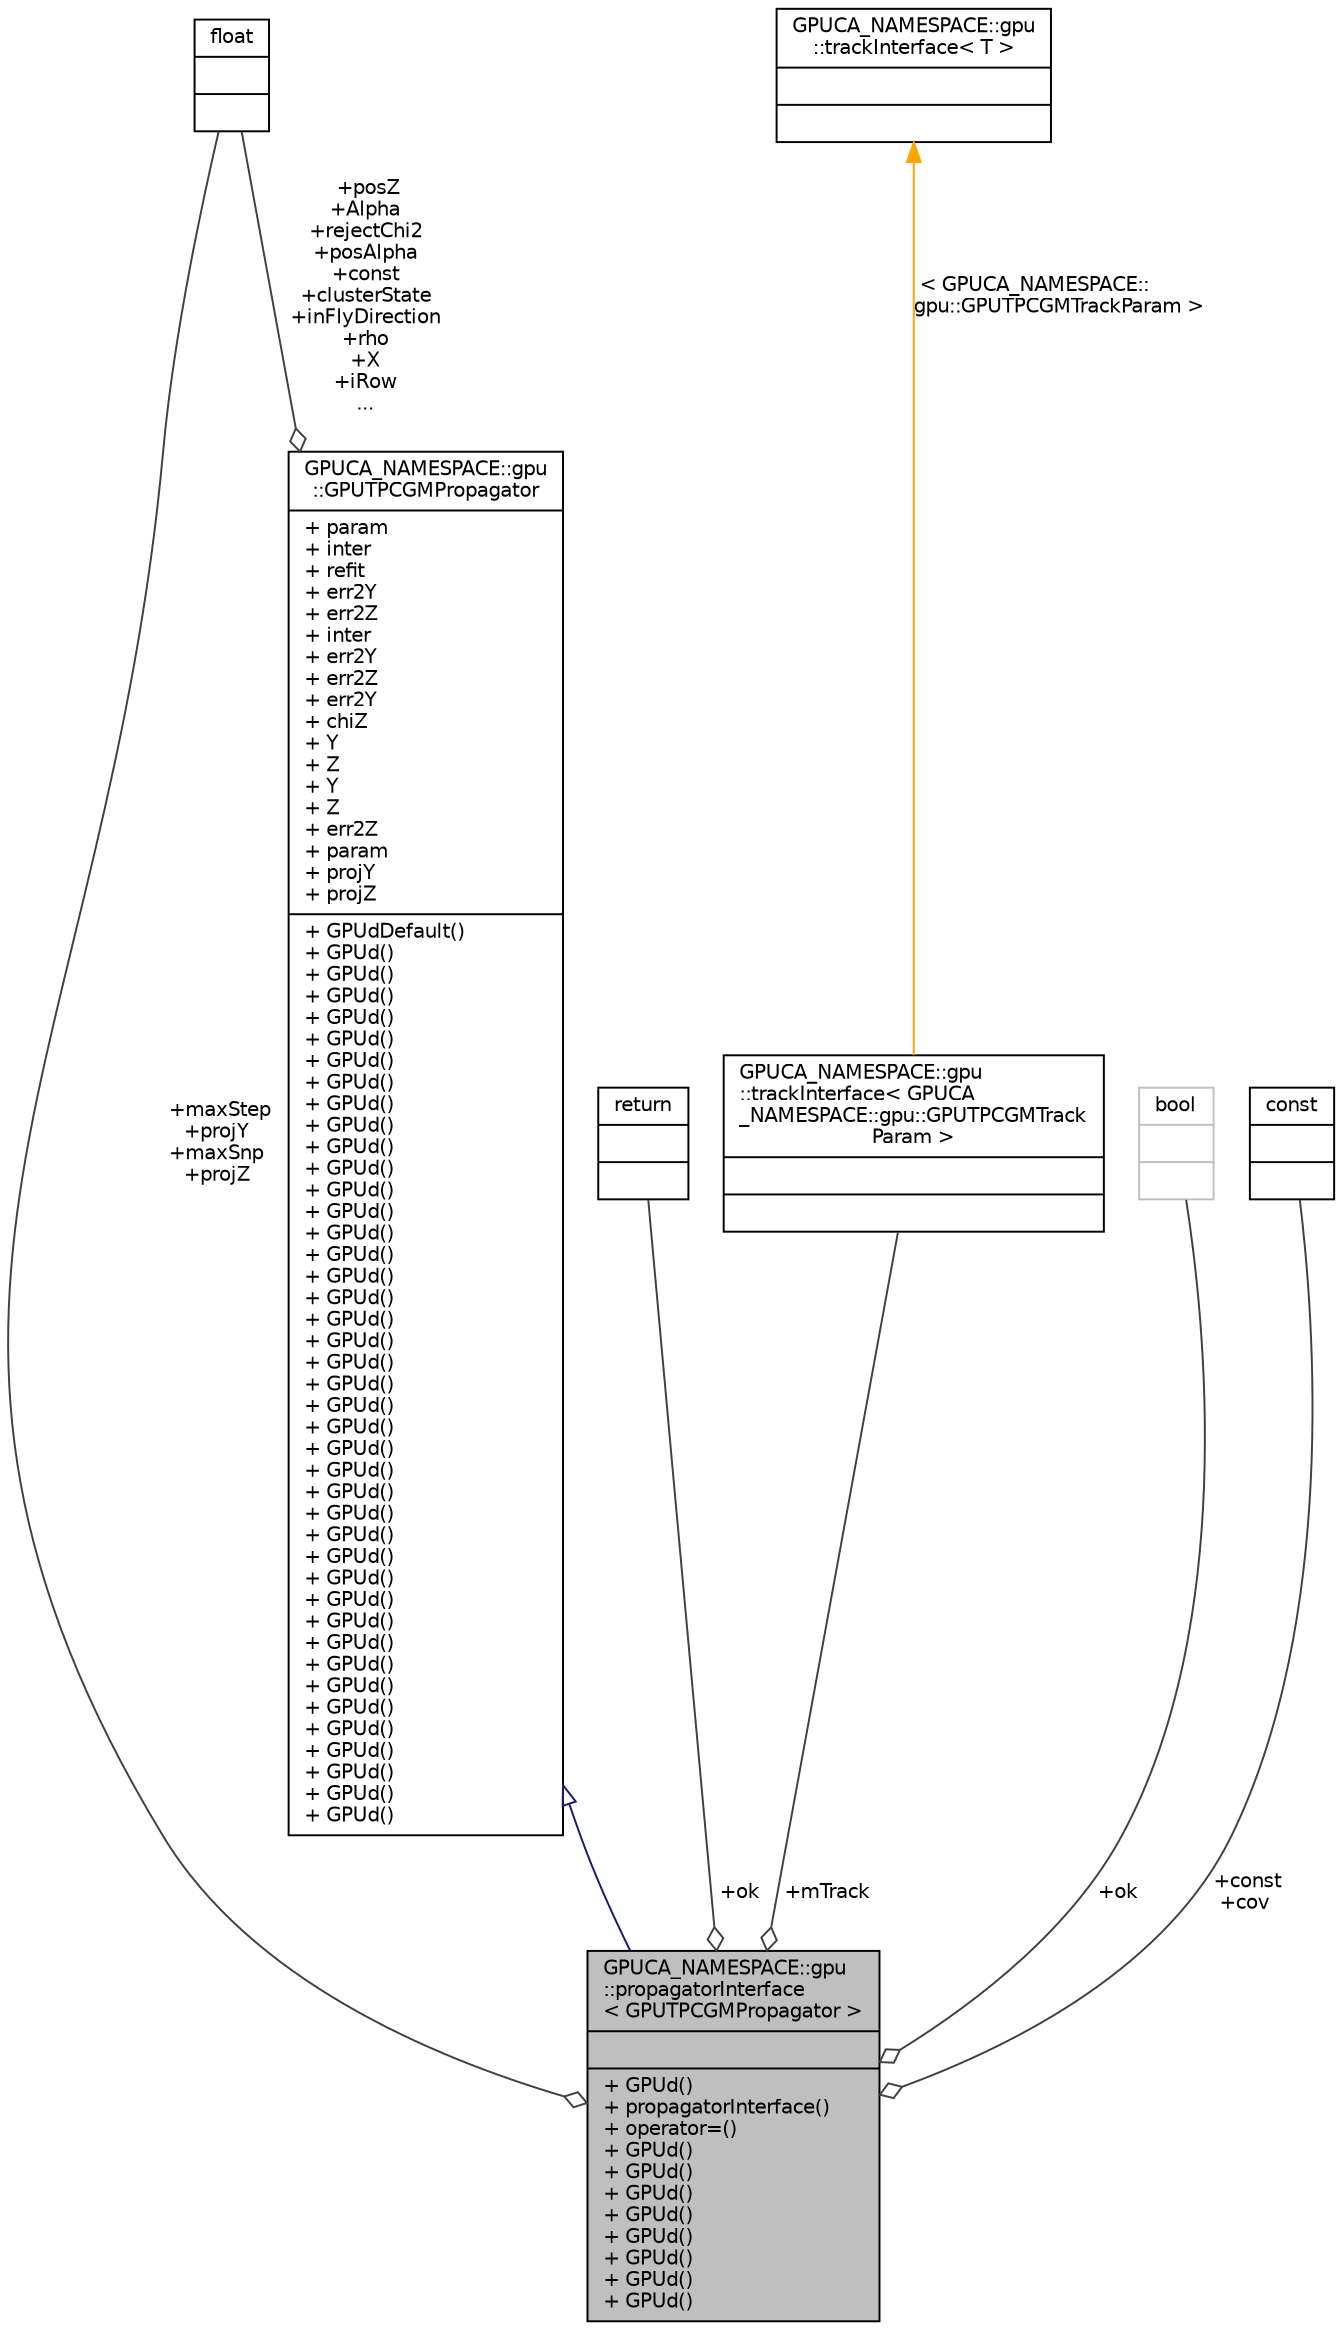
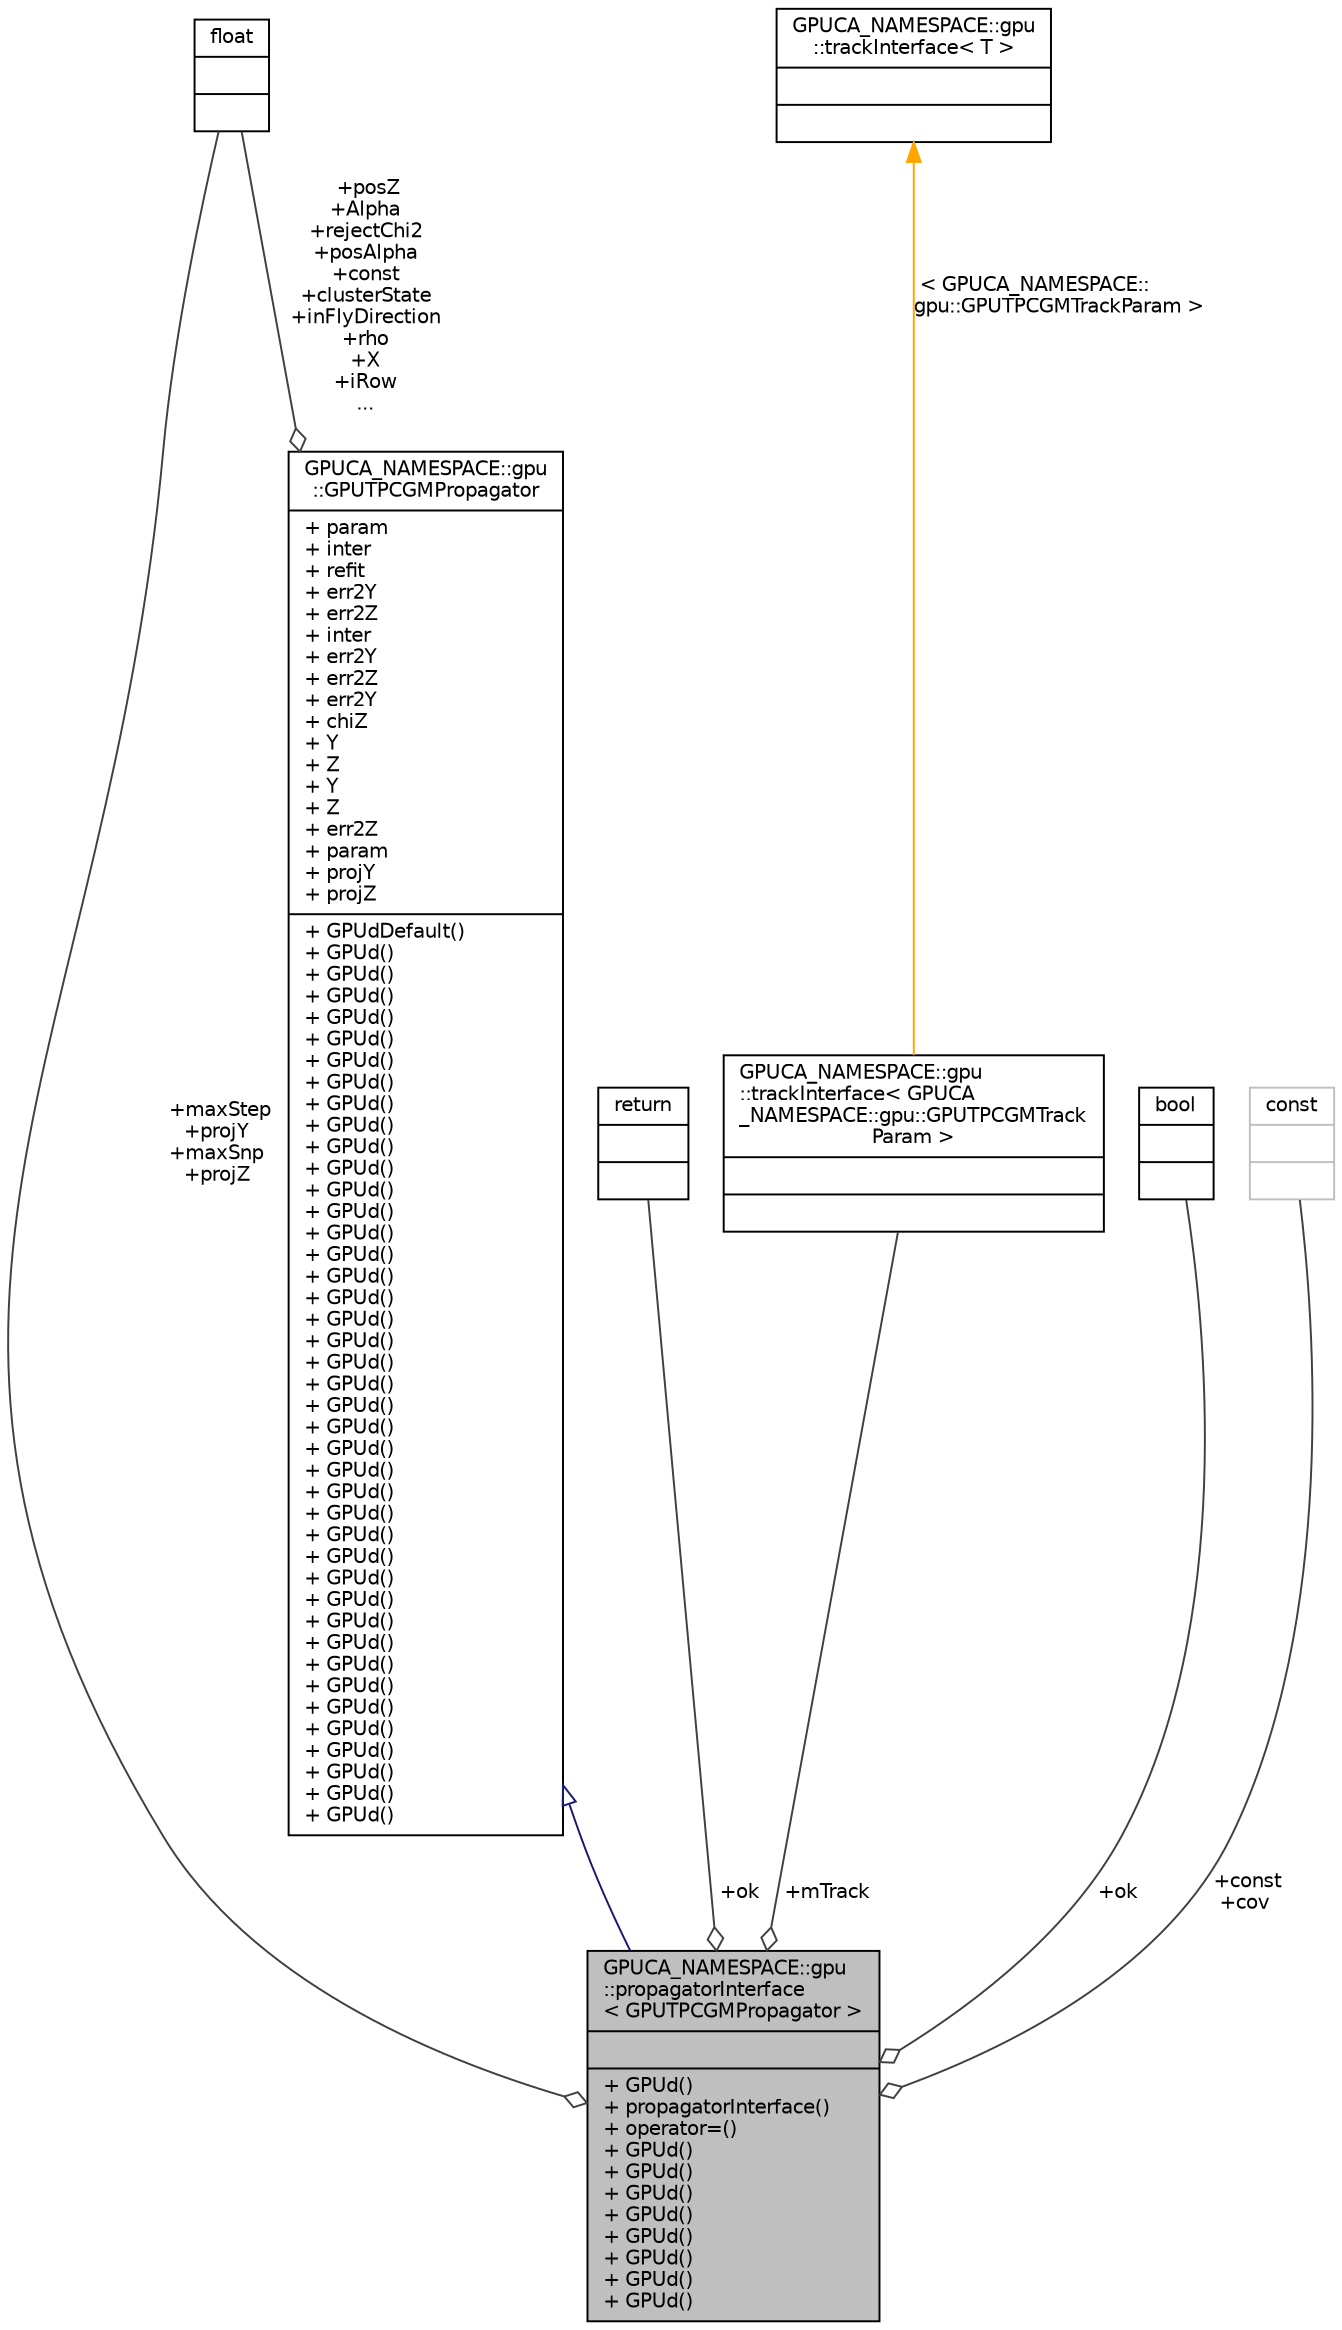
node "bool": color grey75 -> black
node "const": color black -> grey75
